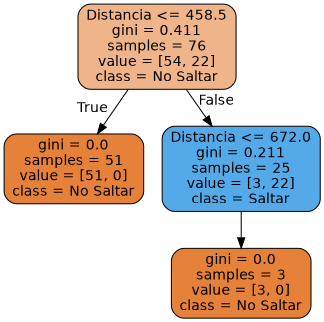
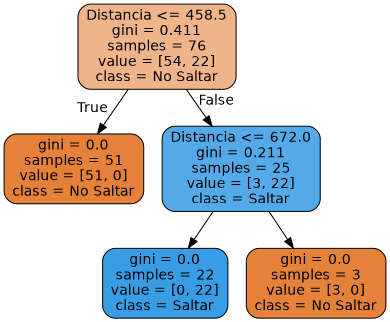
node "gini = 0.0 samples = 22 value = [0, 22] class = Saltar": added
